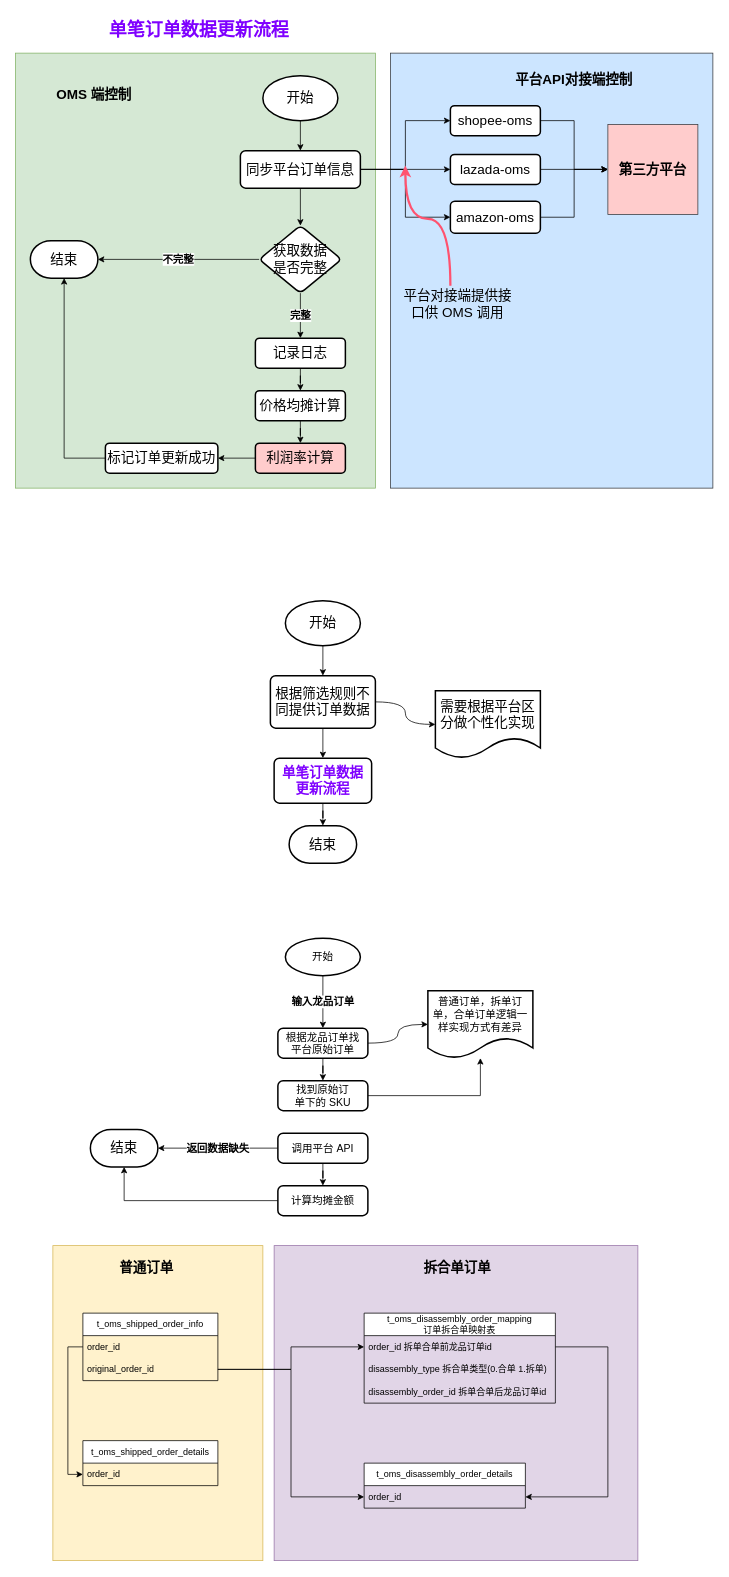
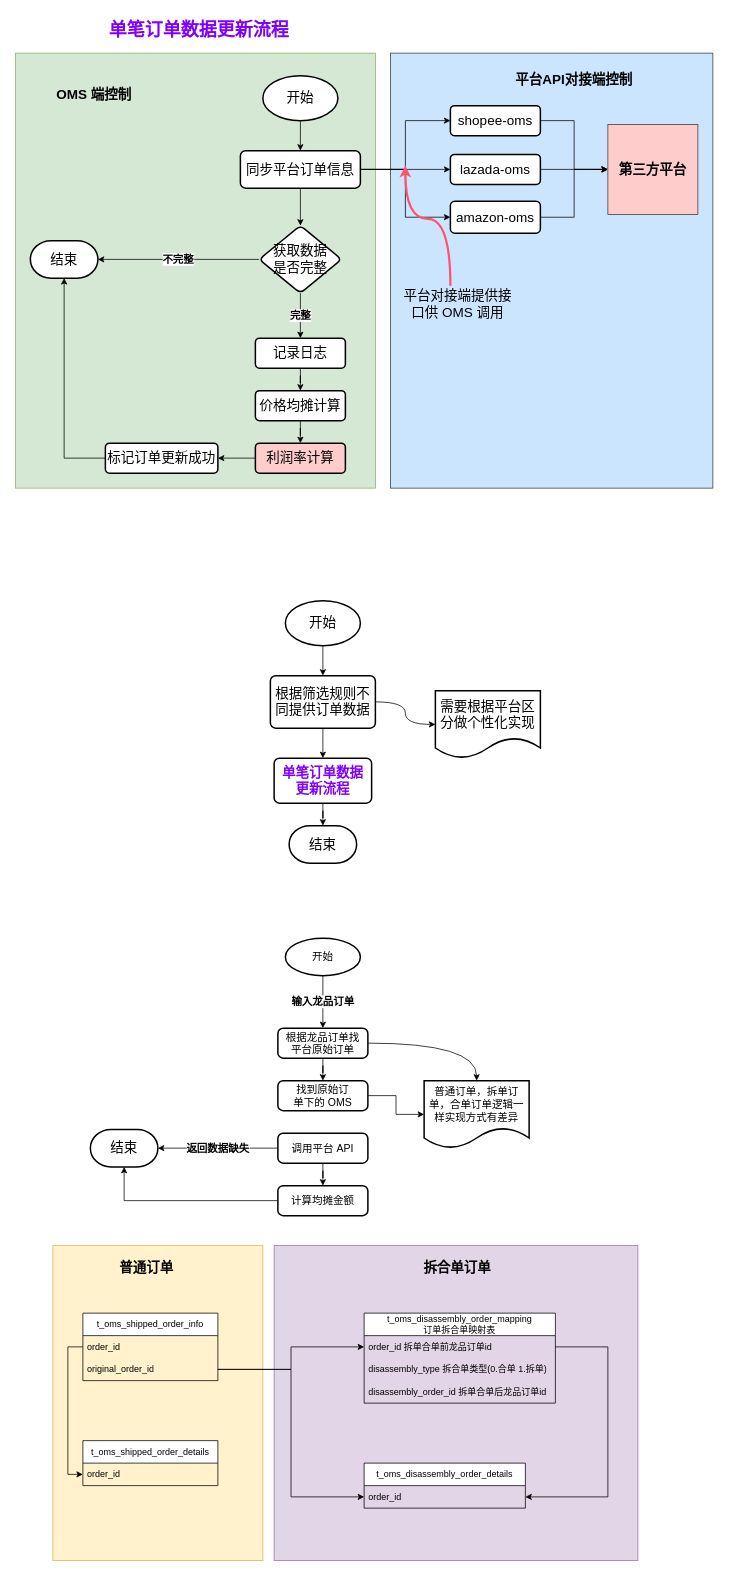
node "普通订单，拆单订单，合单订单逻辑一样实现方式有差异": moved (480, 1024) -> (477, 1114)
node "找到原始订 单下的 SKU": label "找到原始订 单下的 SKU" -> "找到原始订 单下的 OMS"
